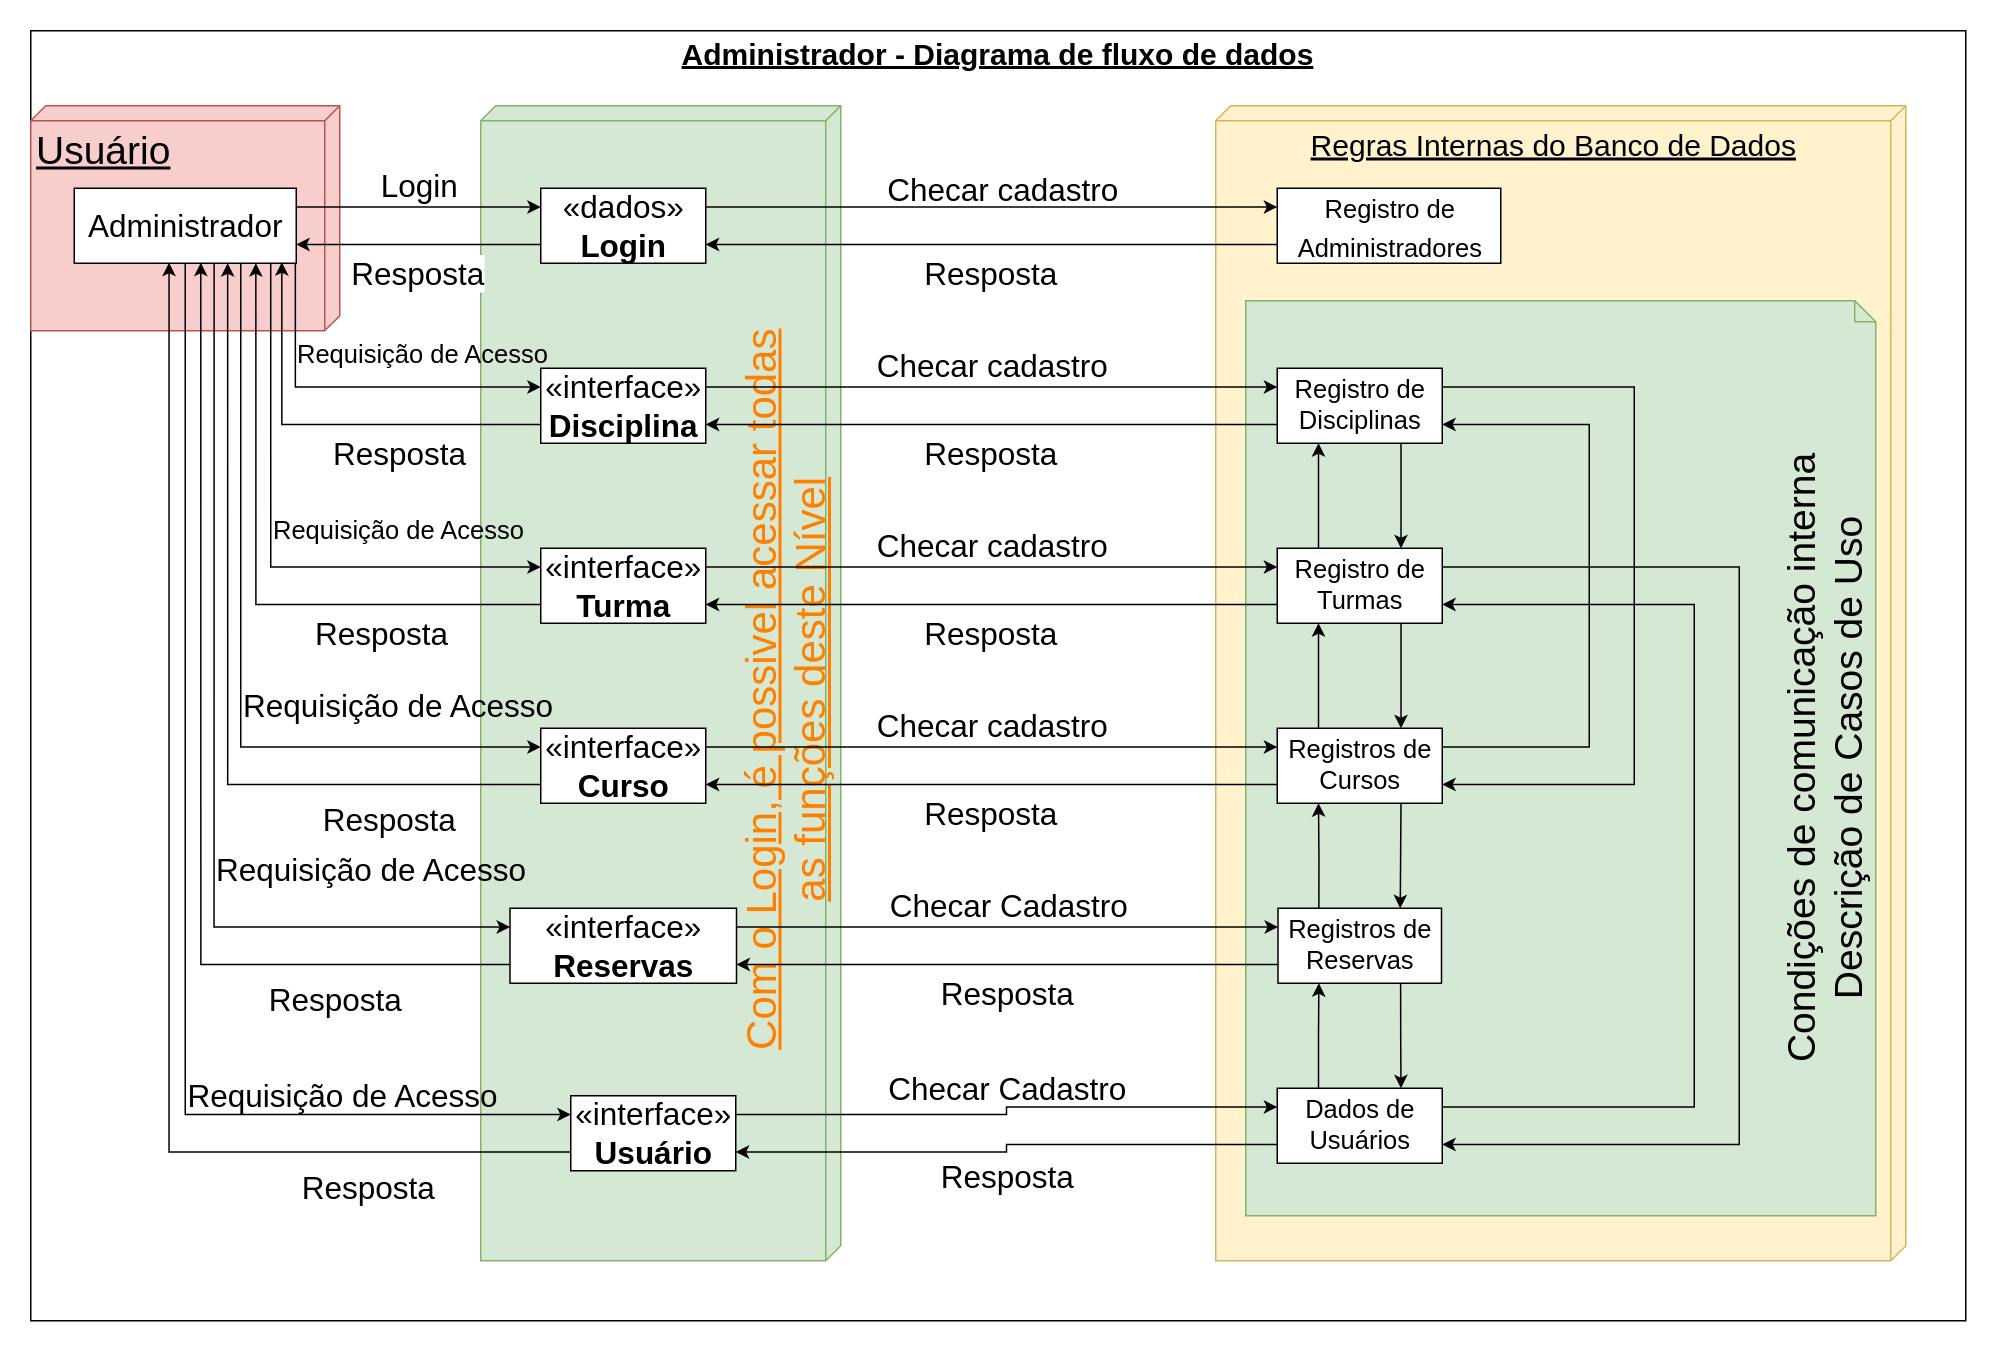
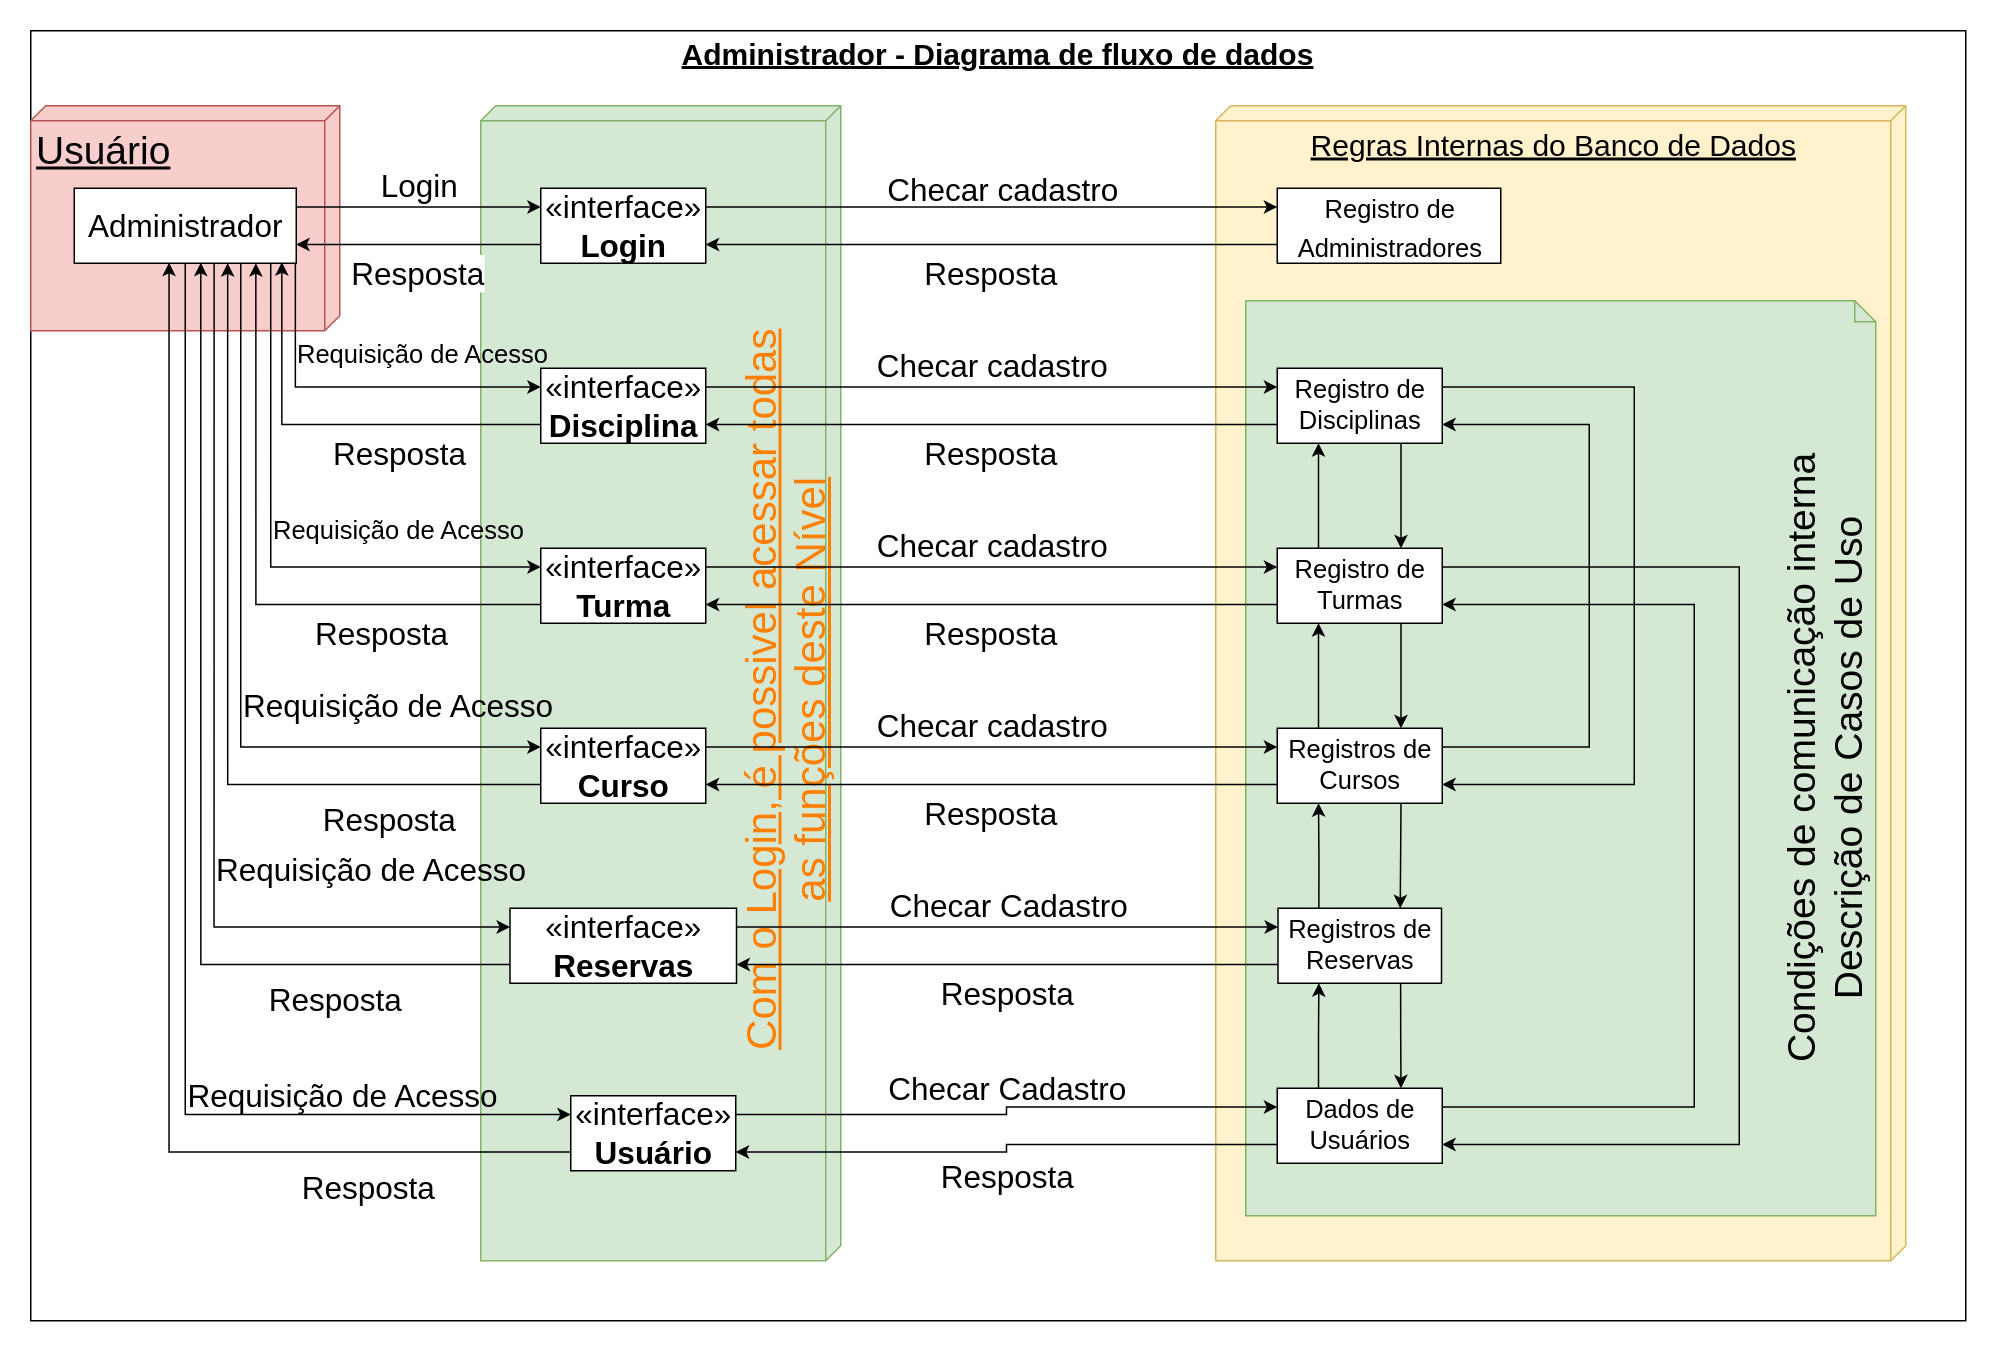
node "«dados» Login": label "«dados» Login" -> "«interface» Login"
